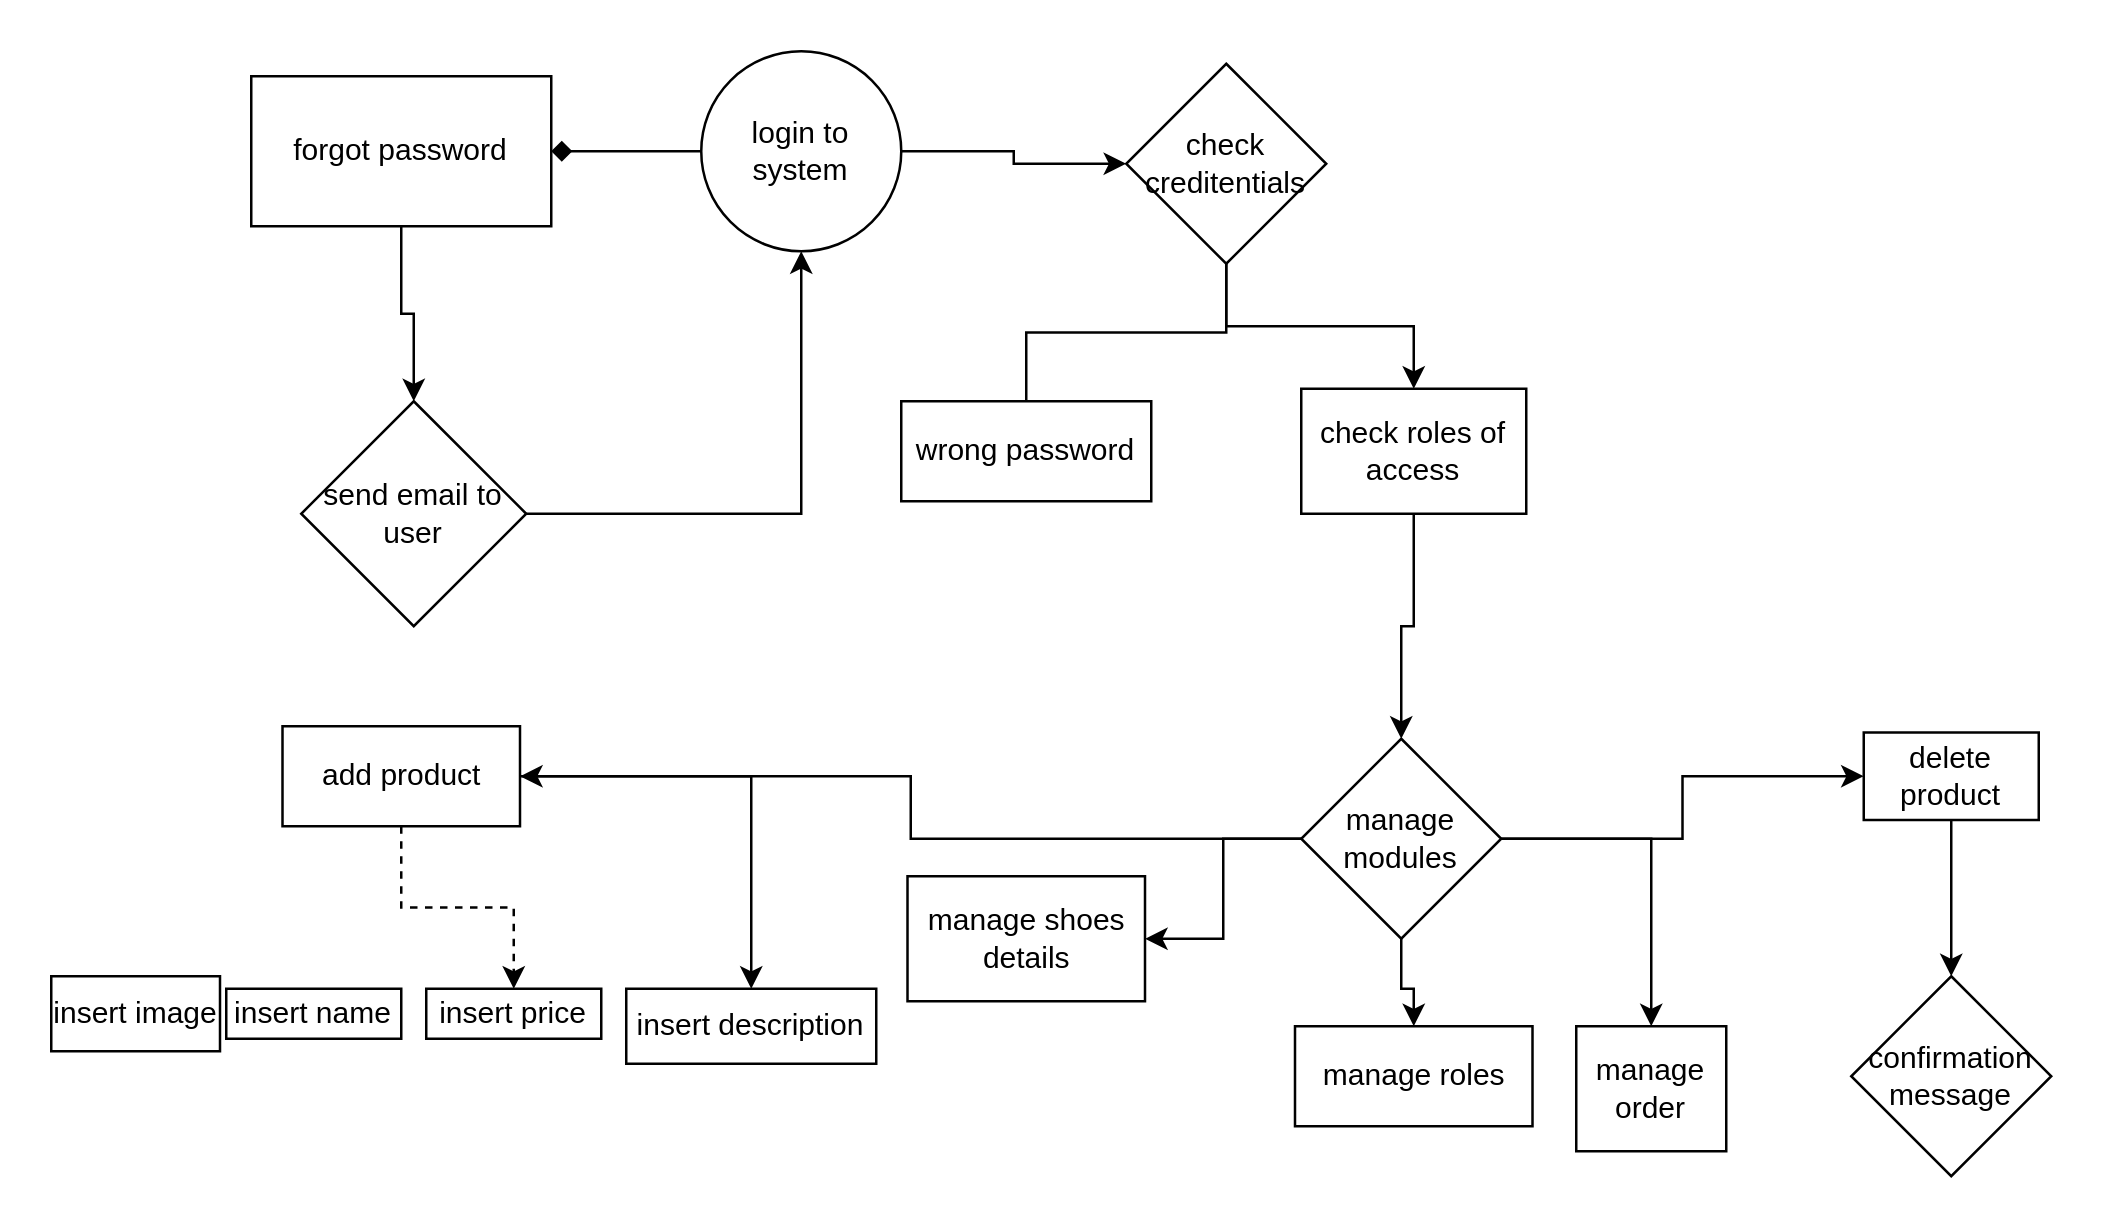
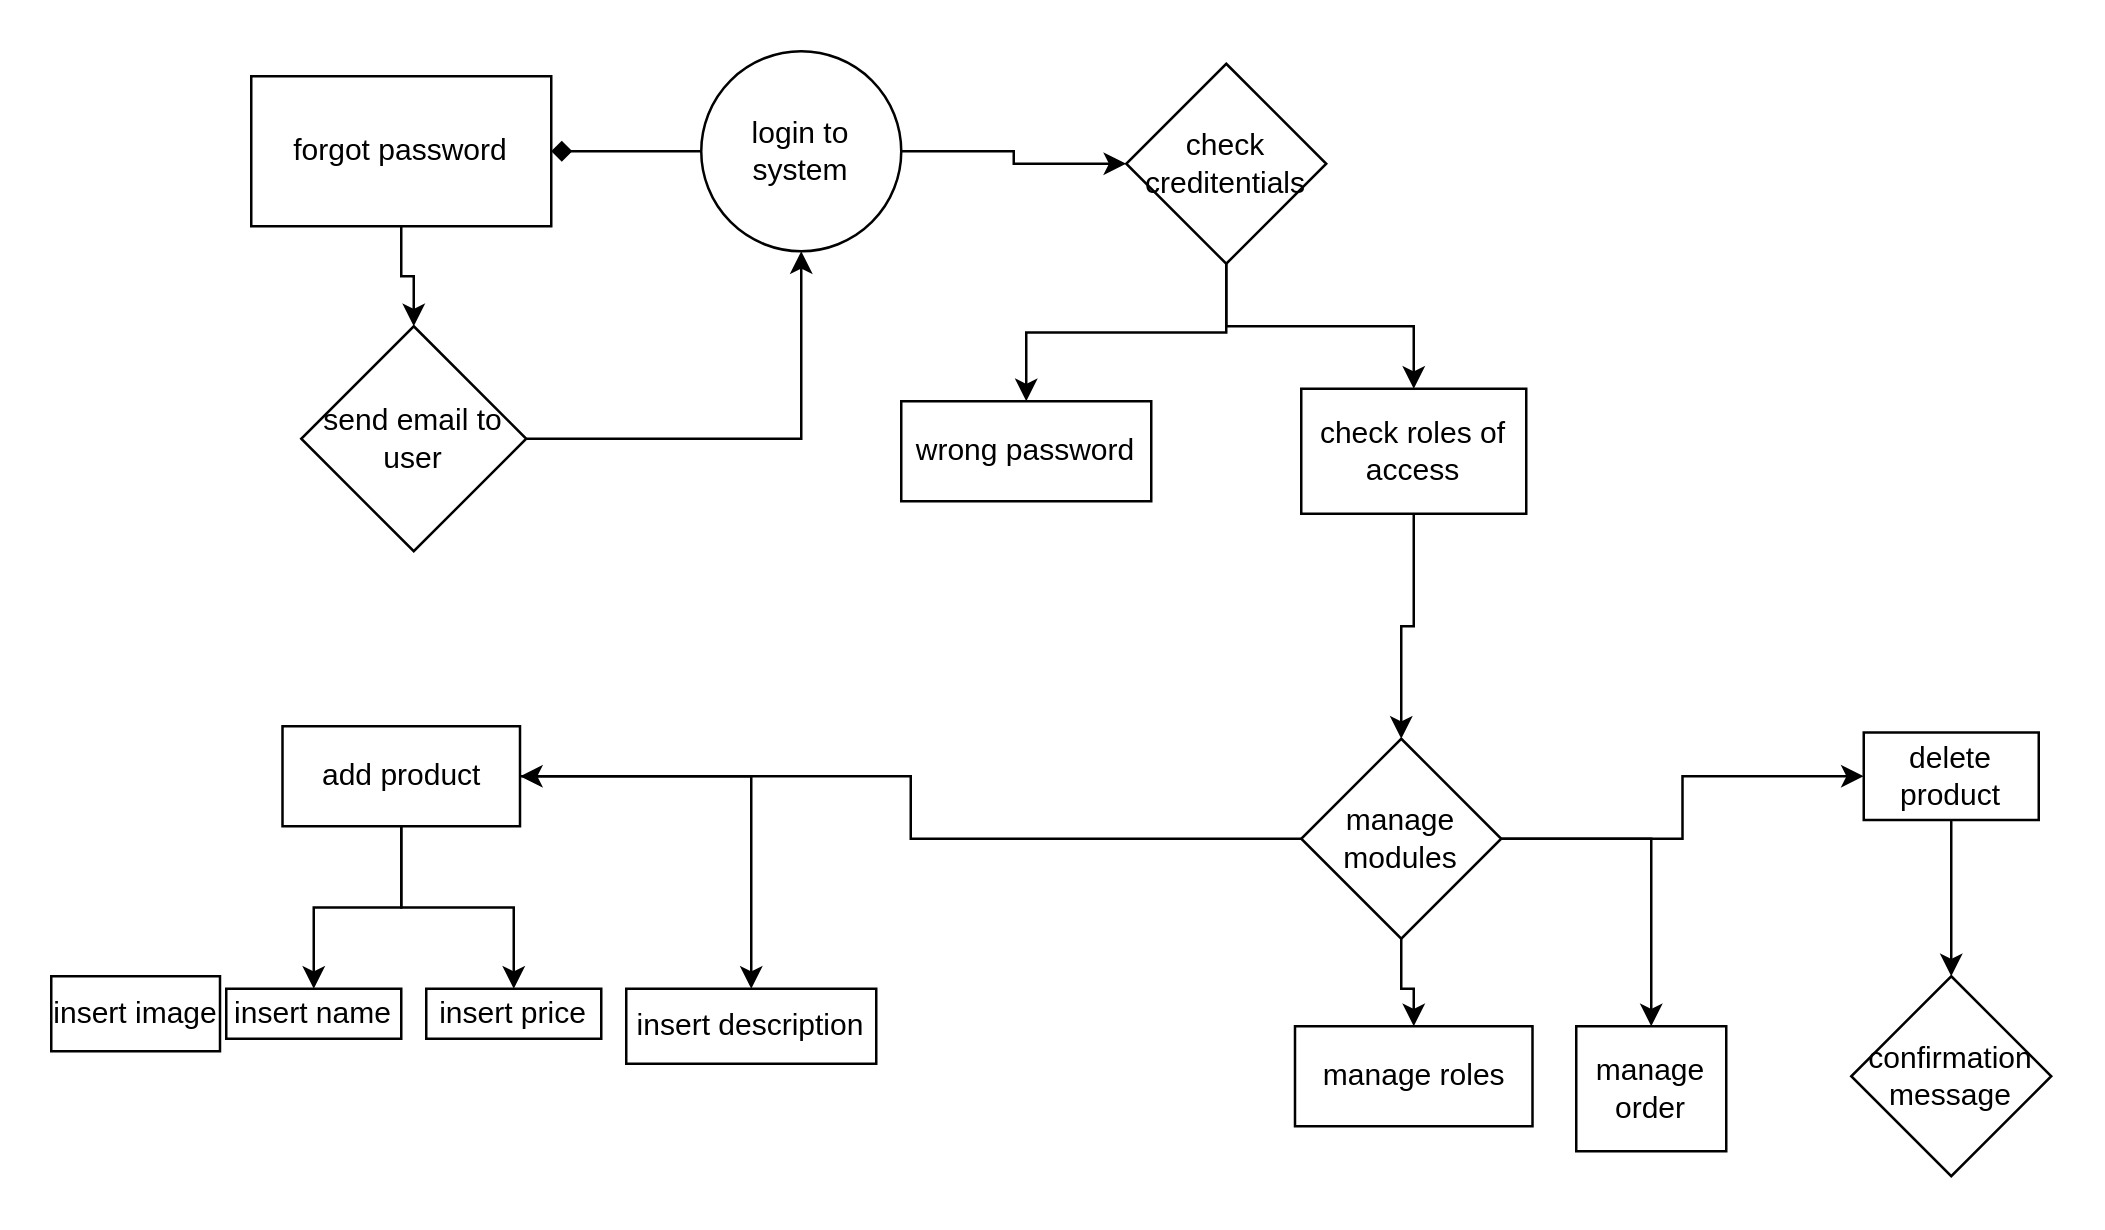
edge "check creditentials" -- "wrong password": arrowhead none -> classic
node "send email to user": moved (414, 514) -> (414, 439)
edge "add product" -> "insert name": added
edge "add product" -> "insert price": style dashed -> solid
edge "manage modules" -> "manage shoes details": removed
node "manage shoes details": removed
